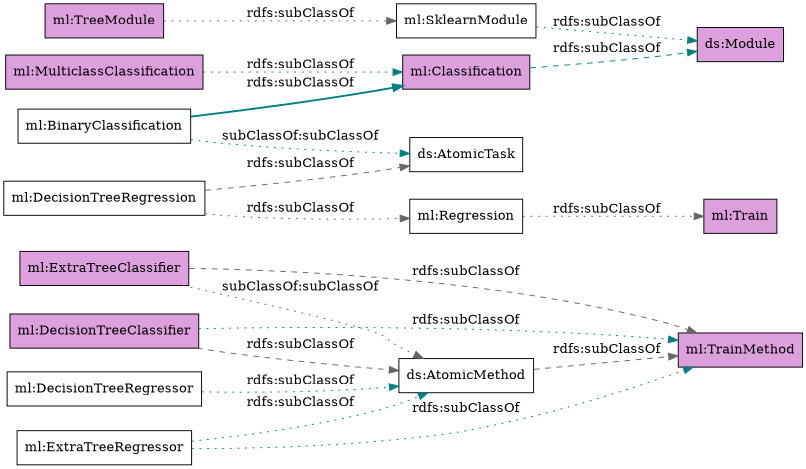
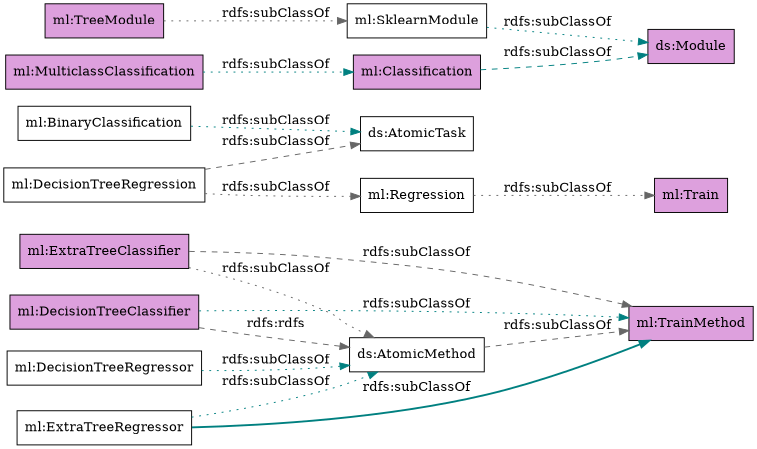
edge "ml:BinaryClassification" -> "ml:Classification": removed, label "rdfs:subClassOf"
edge "ml:BinaryClassification" -> "ds:AtomicTask": label "subClassOf:subClassOf" -> "rdfs:subClassOf"
edge "ml:ExtraTreeClassifier" -> "ds:AtomicMethod": label "subClassOf:subClassOf" -> "rdfs:subClassOf"
edge "ml:DecisionTreeClassifier" -> "ds:AtomicMethod": label "rdfs:subClassOf" -> "rdfs:rdfs"
edge "ml:ExtraTreeRegressor" -> "ml:TrainMethod": style dotted -> bold
